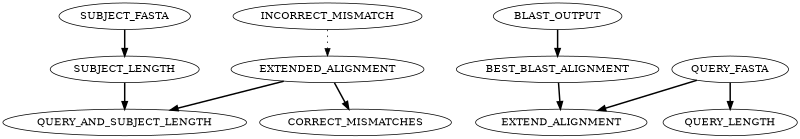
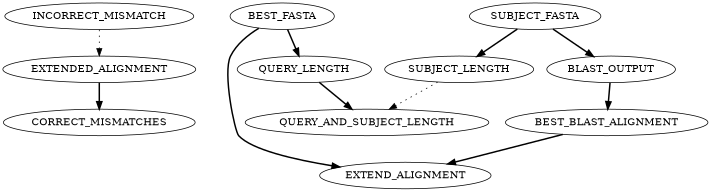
edge "SUBJECT_FASTA" -> "BLAST_OUTPUT": added
node "QUERY_FASTA": label "QUERY_FASTA" -> "BEST_FASTA"
edge "SUBJECT_LENGTH" -> "QUERY_AND_SUBJECT_LENGTH": style bold -> dotted
edge "EXTENDED_ALIGNMENT" -> "QUERY_AND_SUBJECT_LENGTH": now "QUERY_LENGTH" -> "QUERY_AND_SUBJECT_LENGTH"
